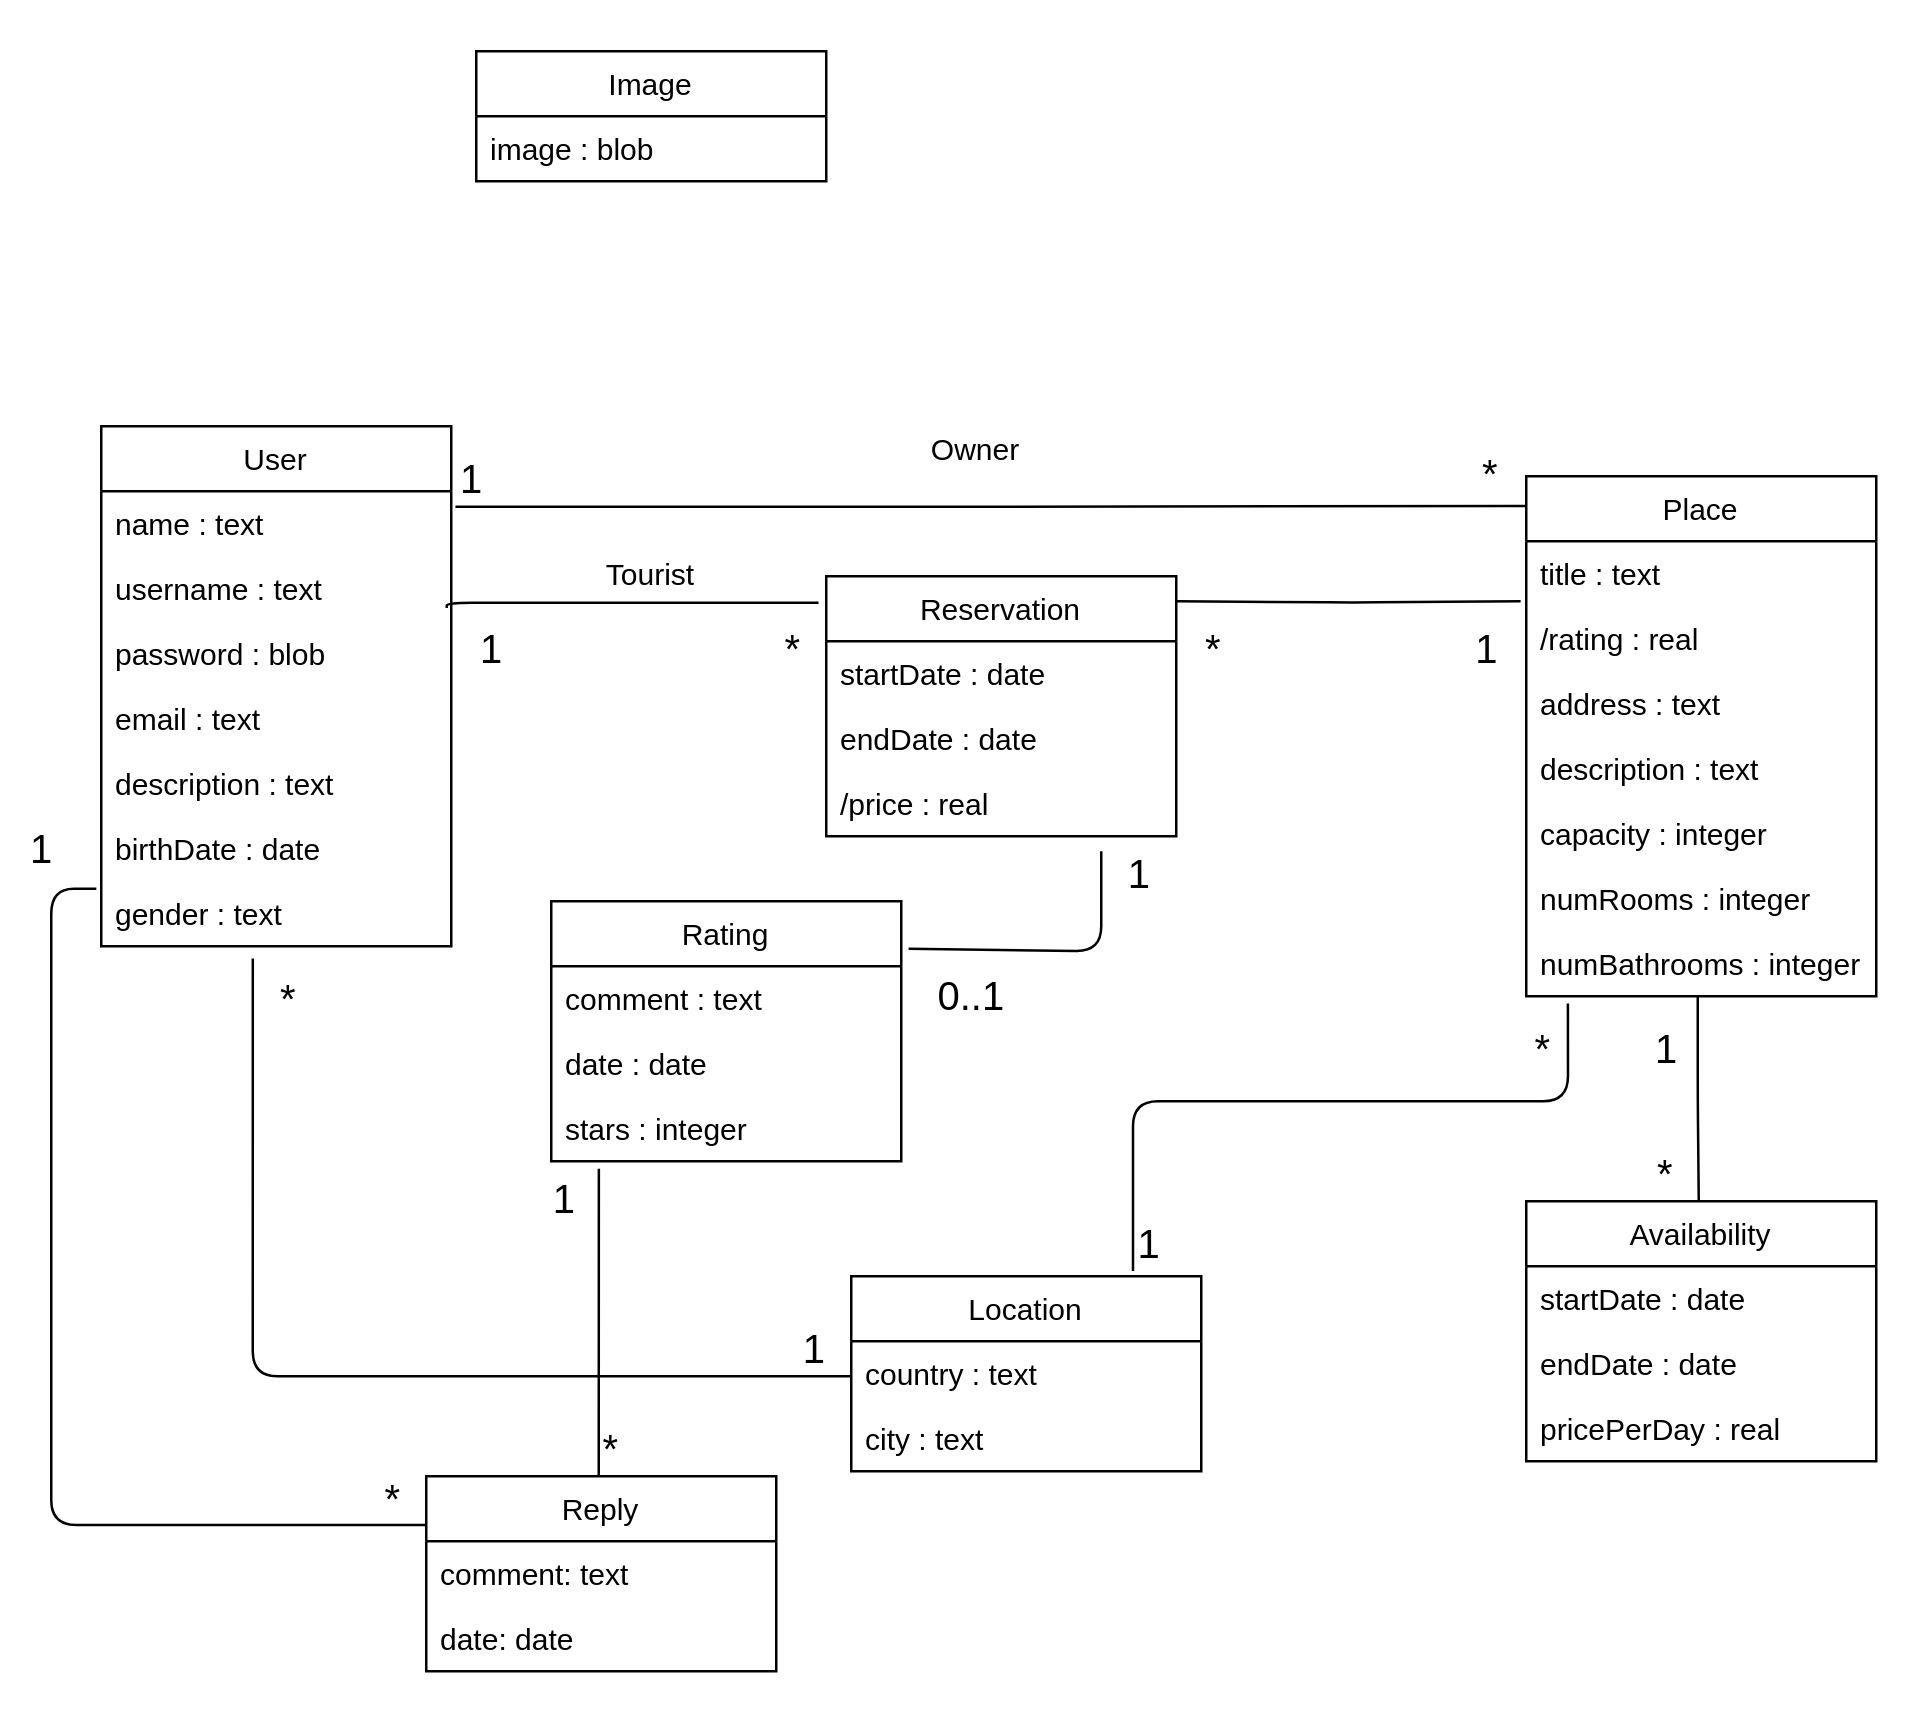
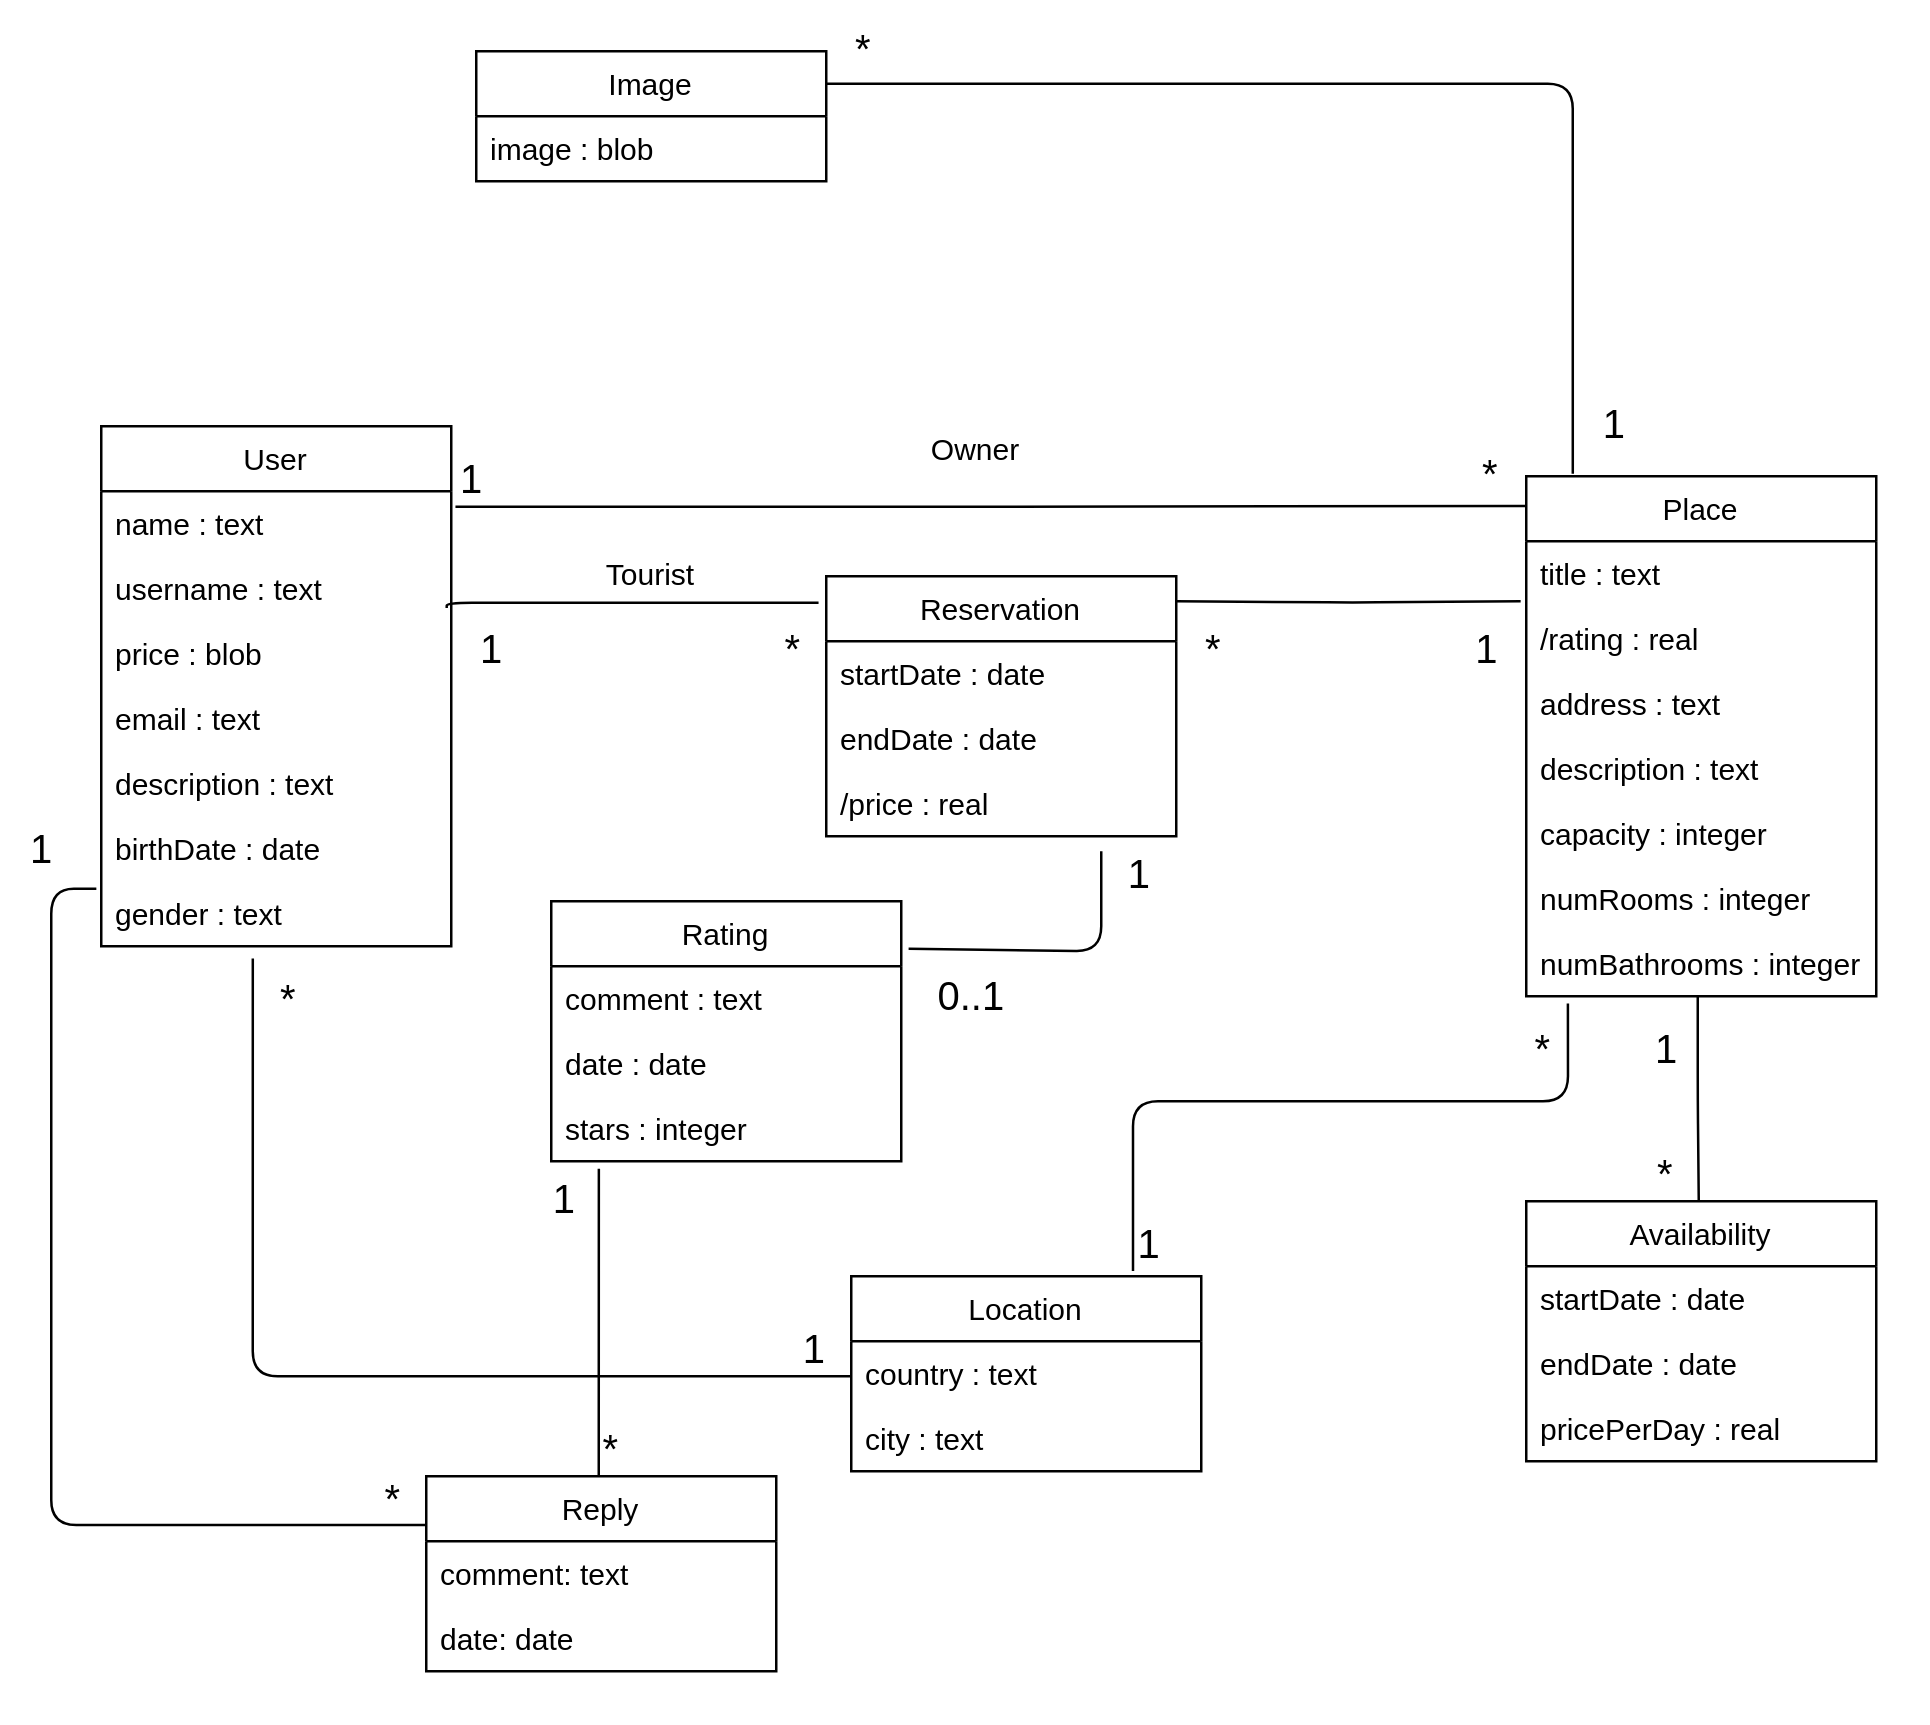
edge "Image" -- "Place": added, labels "*", "1"
node "password : blob": label "password : blob" -> "price : blob"
